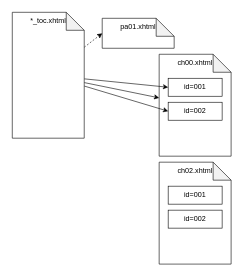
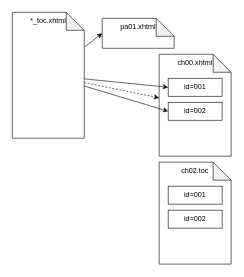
edge "*_toc.xhtml" -> "pa01.xhtml": style dashed -> solid
edge "*_toc.xhtml" -> "ch00.xhtml": style solid -> dashed
node "ch02.xhtml": label "ch02.xhtml" -> "ch02.toc"
